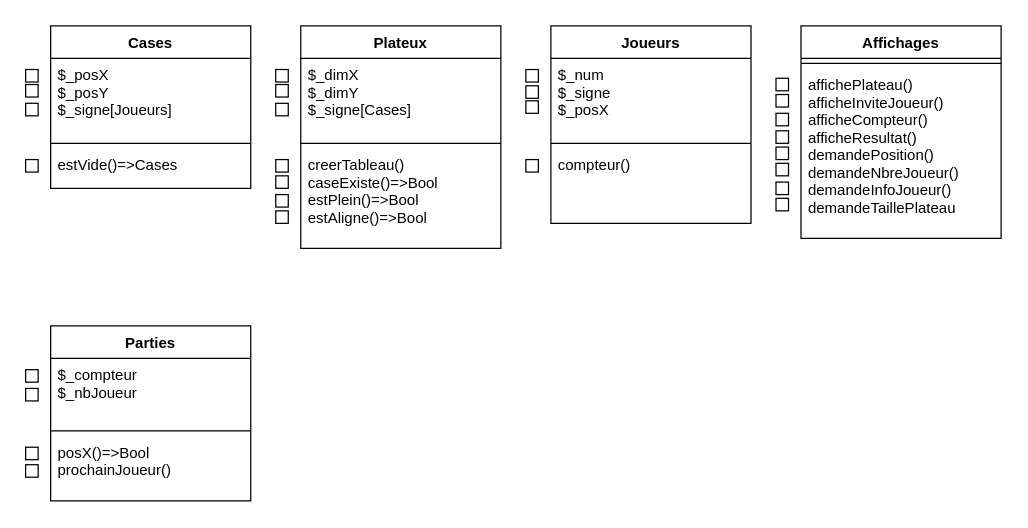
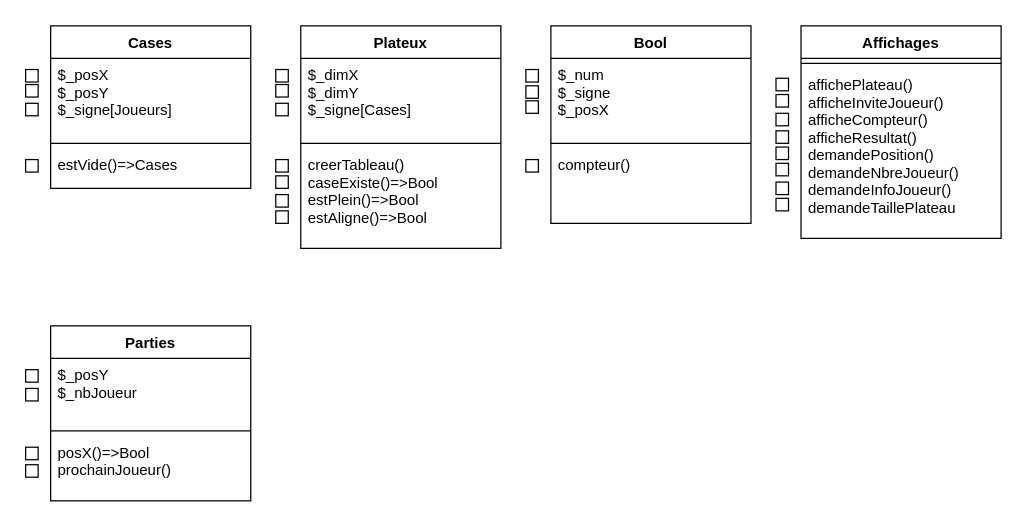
node "Joueurs": label "Joueurs" -> "Bool"
node "$_compteur $_nbJoueur": label "$_compteur $_nbJoueur" -> "$_posY $_nbJoueur"
